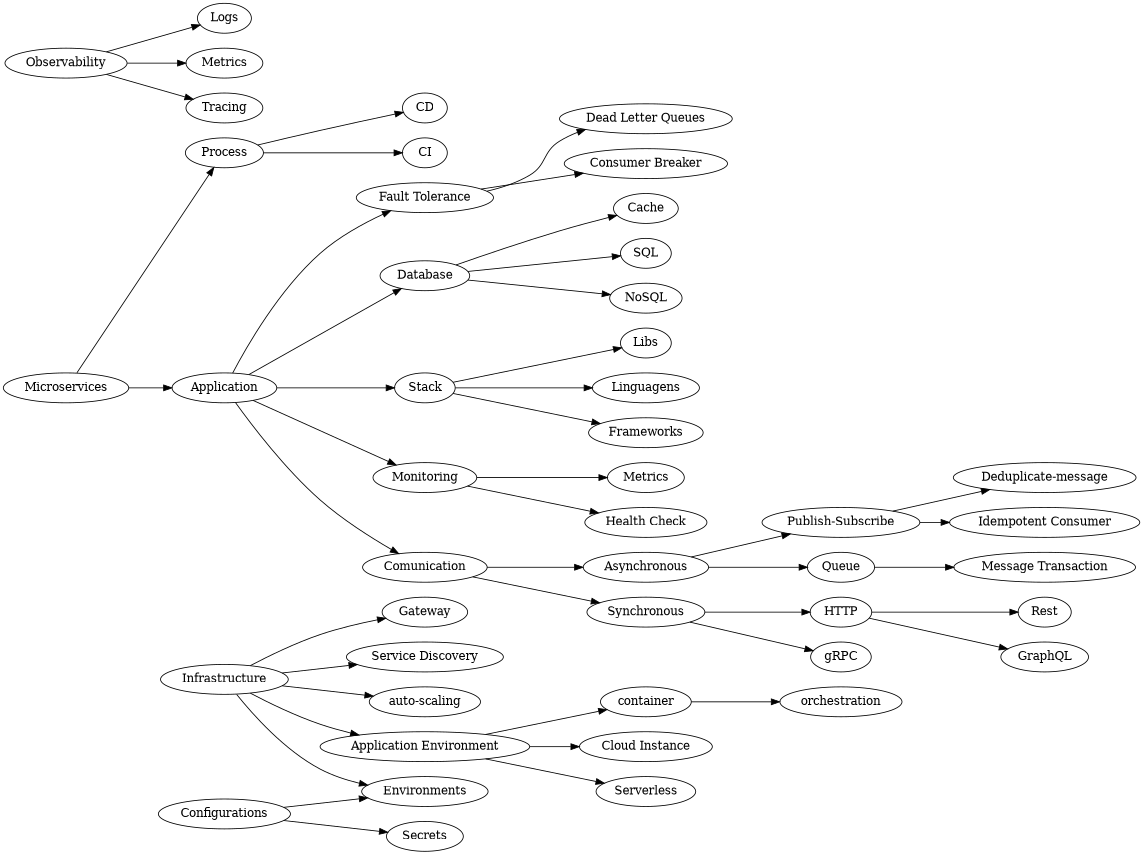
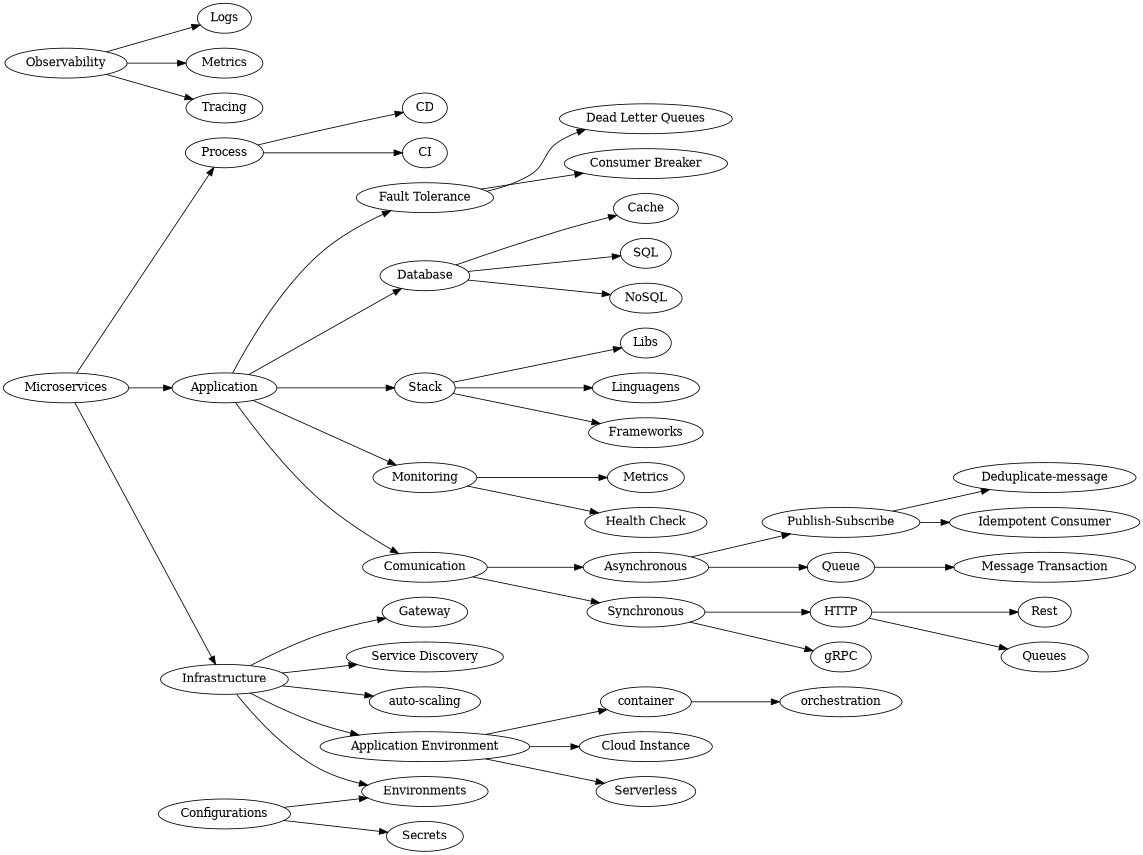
edge "Microservices" -> "Infrastructure": added
node "GraphQL": label "GraphQL" -> "Queues"
